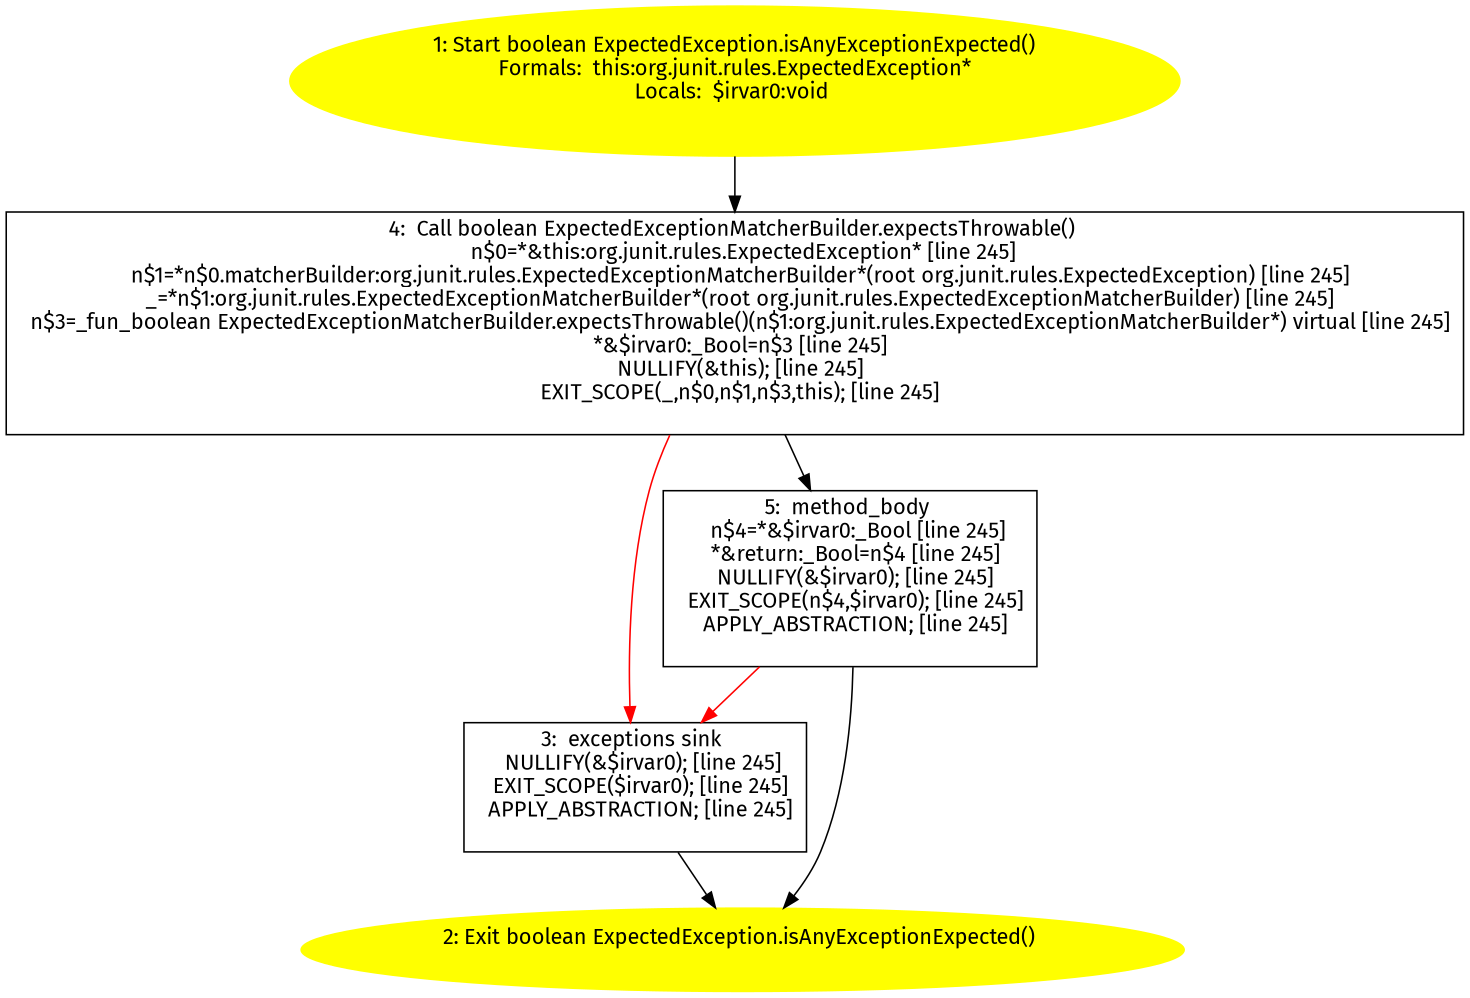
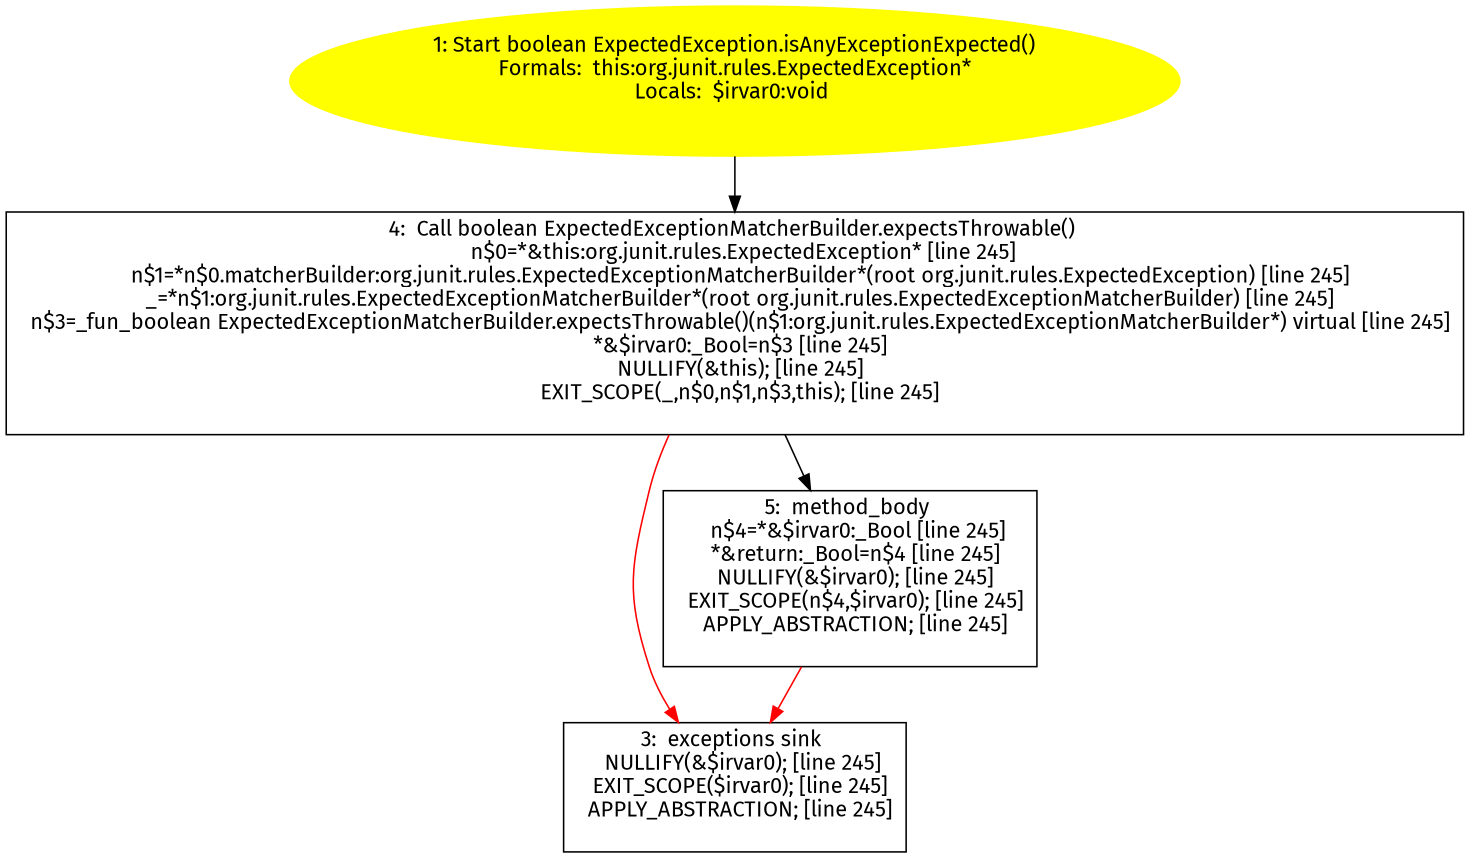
node "2: Exit boolean ExpectedException.isAnyExceptionExpected()": removed
